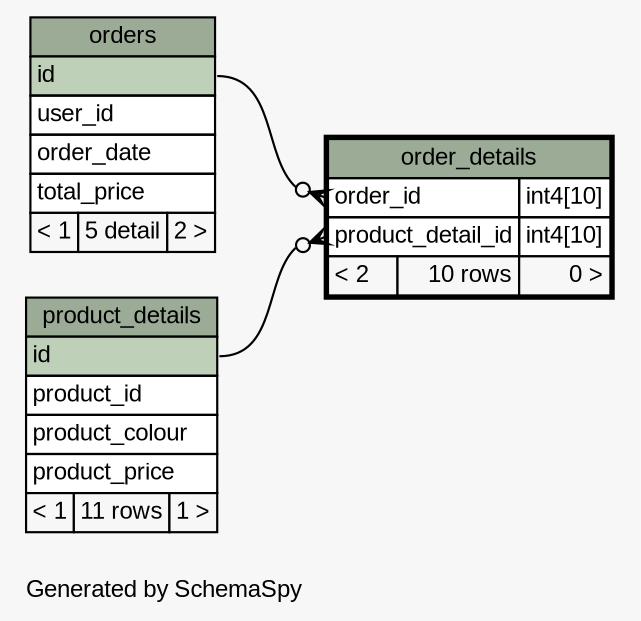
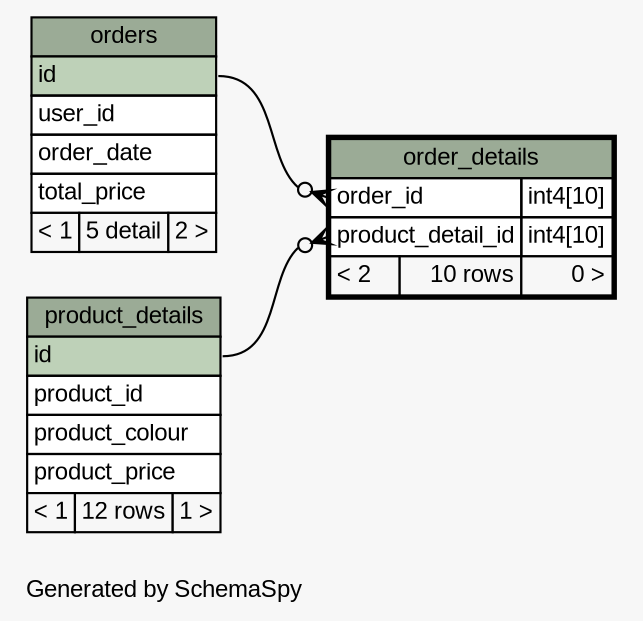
node "product_details": text "11 rows" -> "12 rows"
